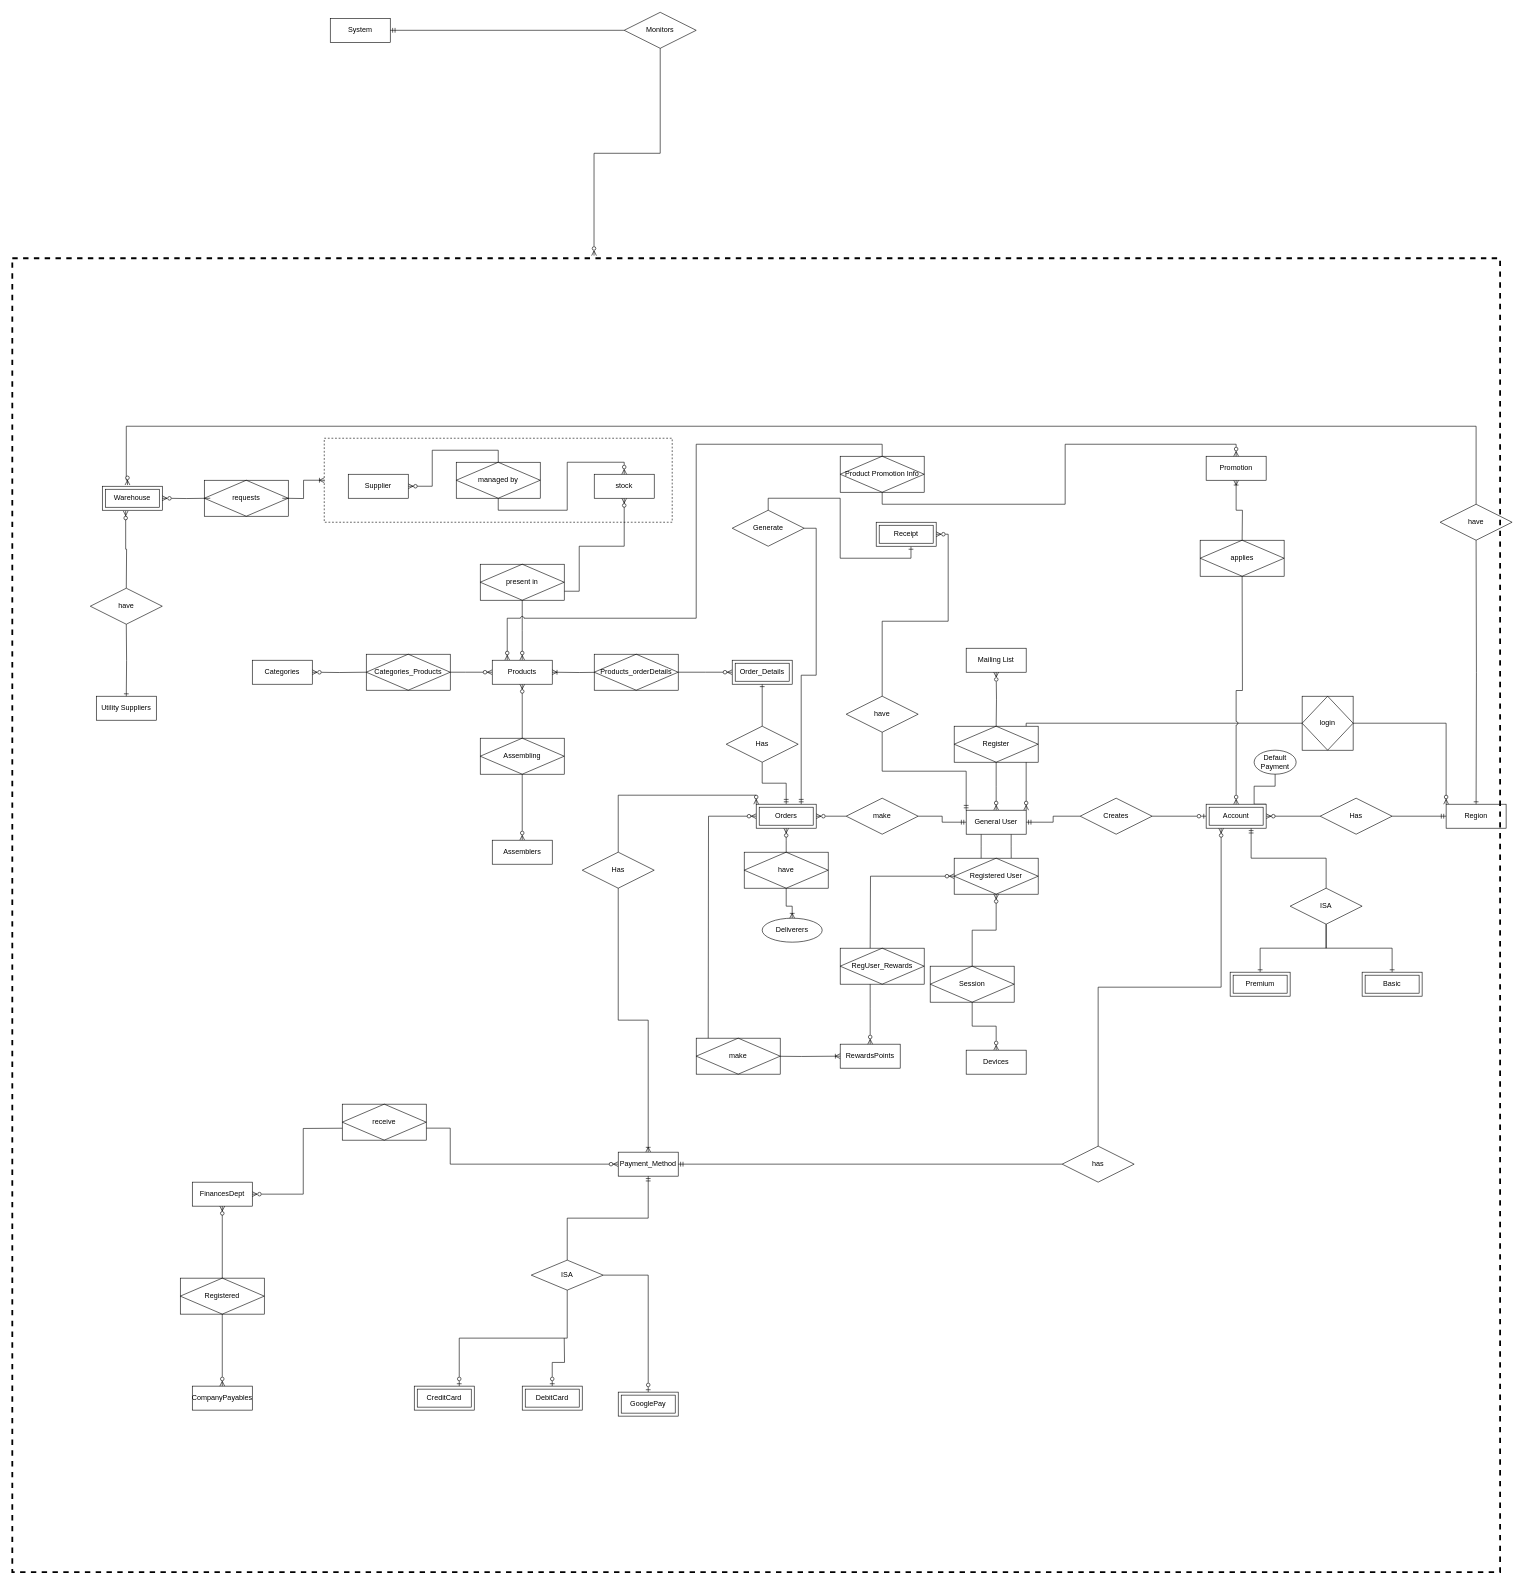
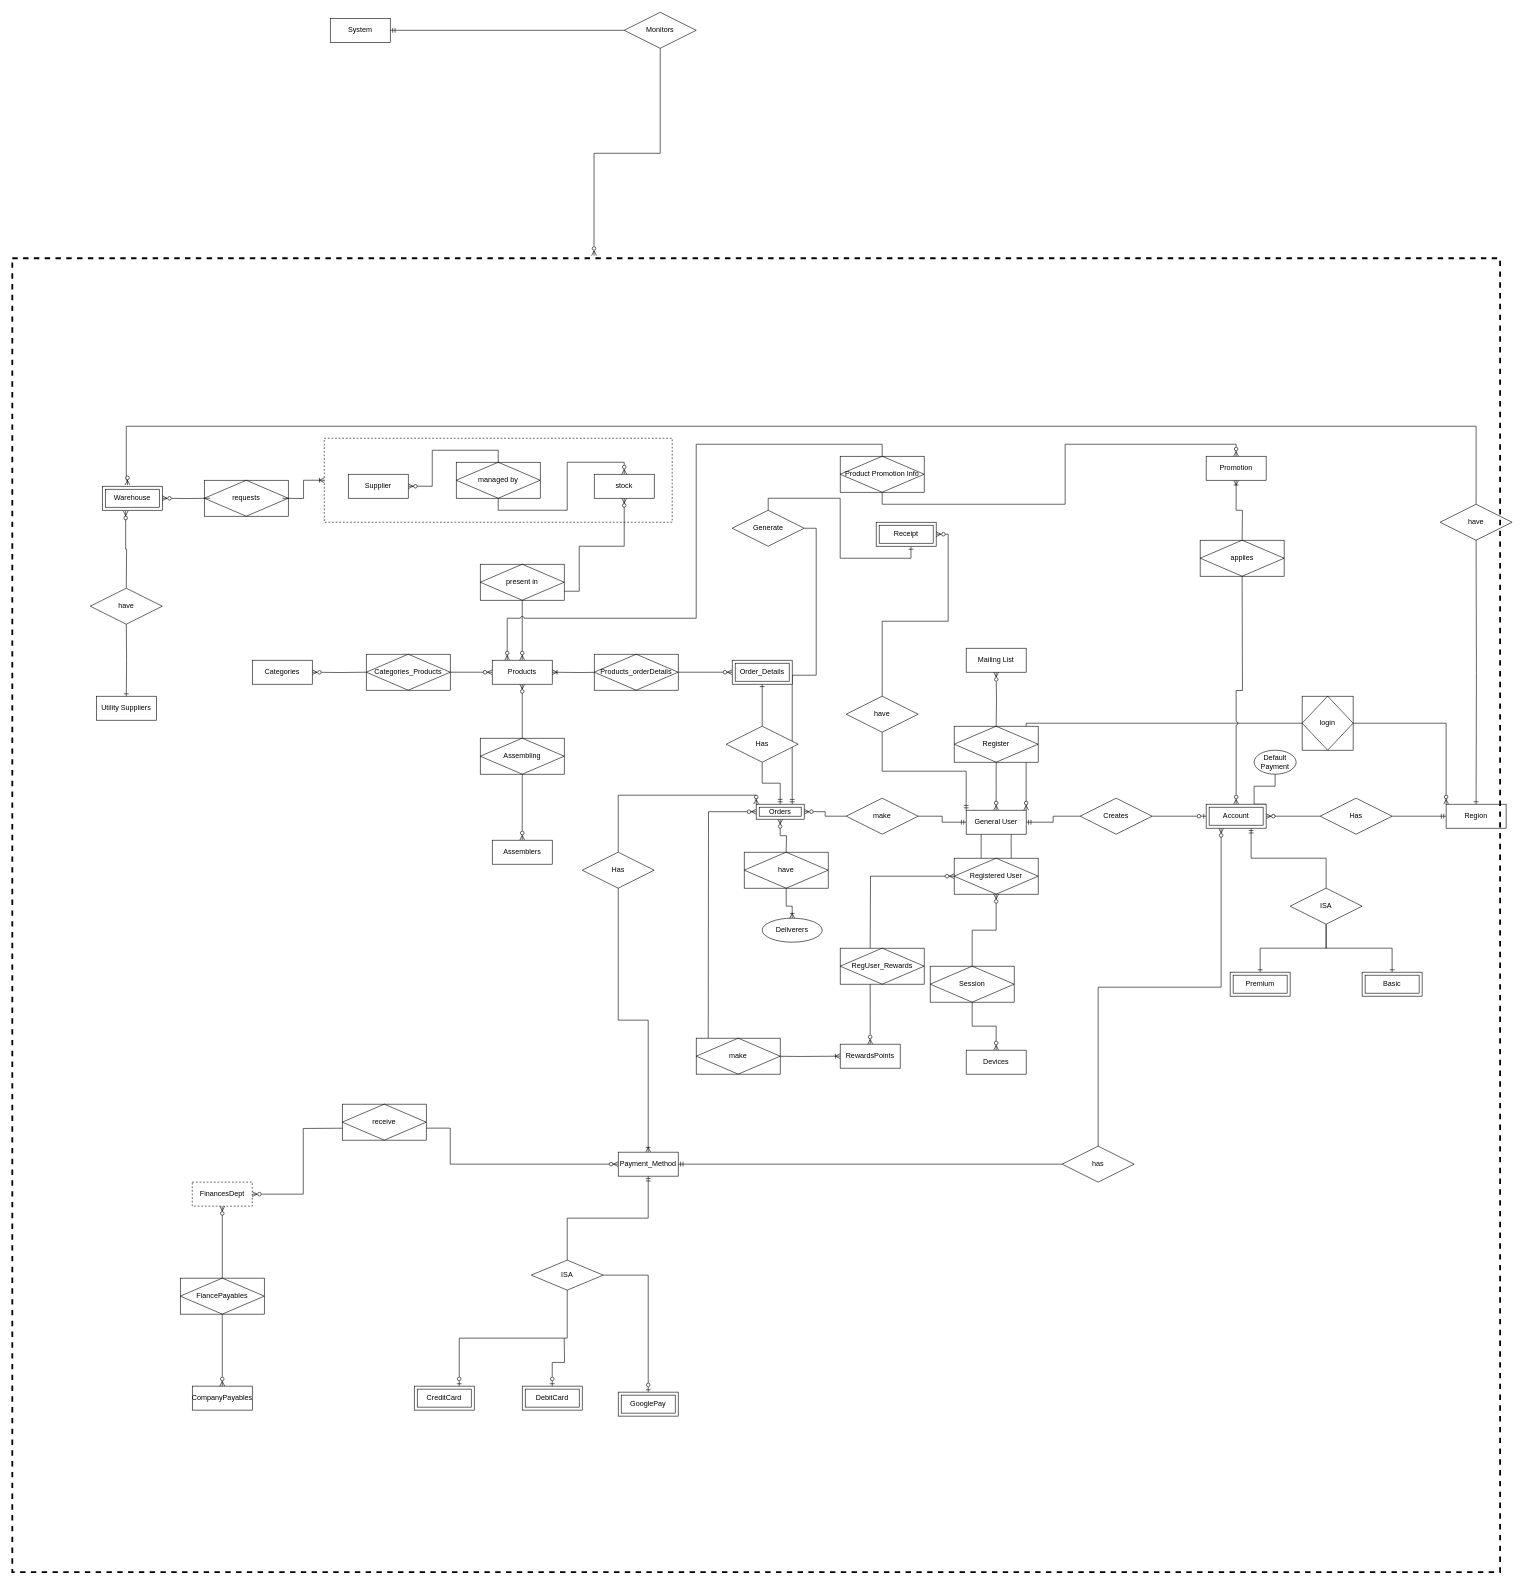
node "Orders": size 60x24 -> 48x15
node "FinancesDept": style solid -> dashed
node "Registered": label "Registered" -> "FiancePayables"
